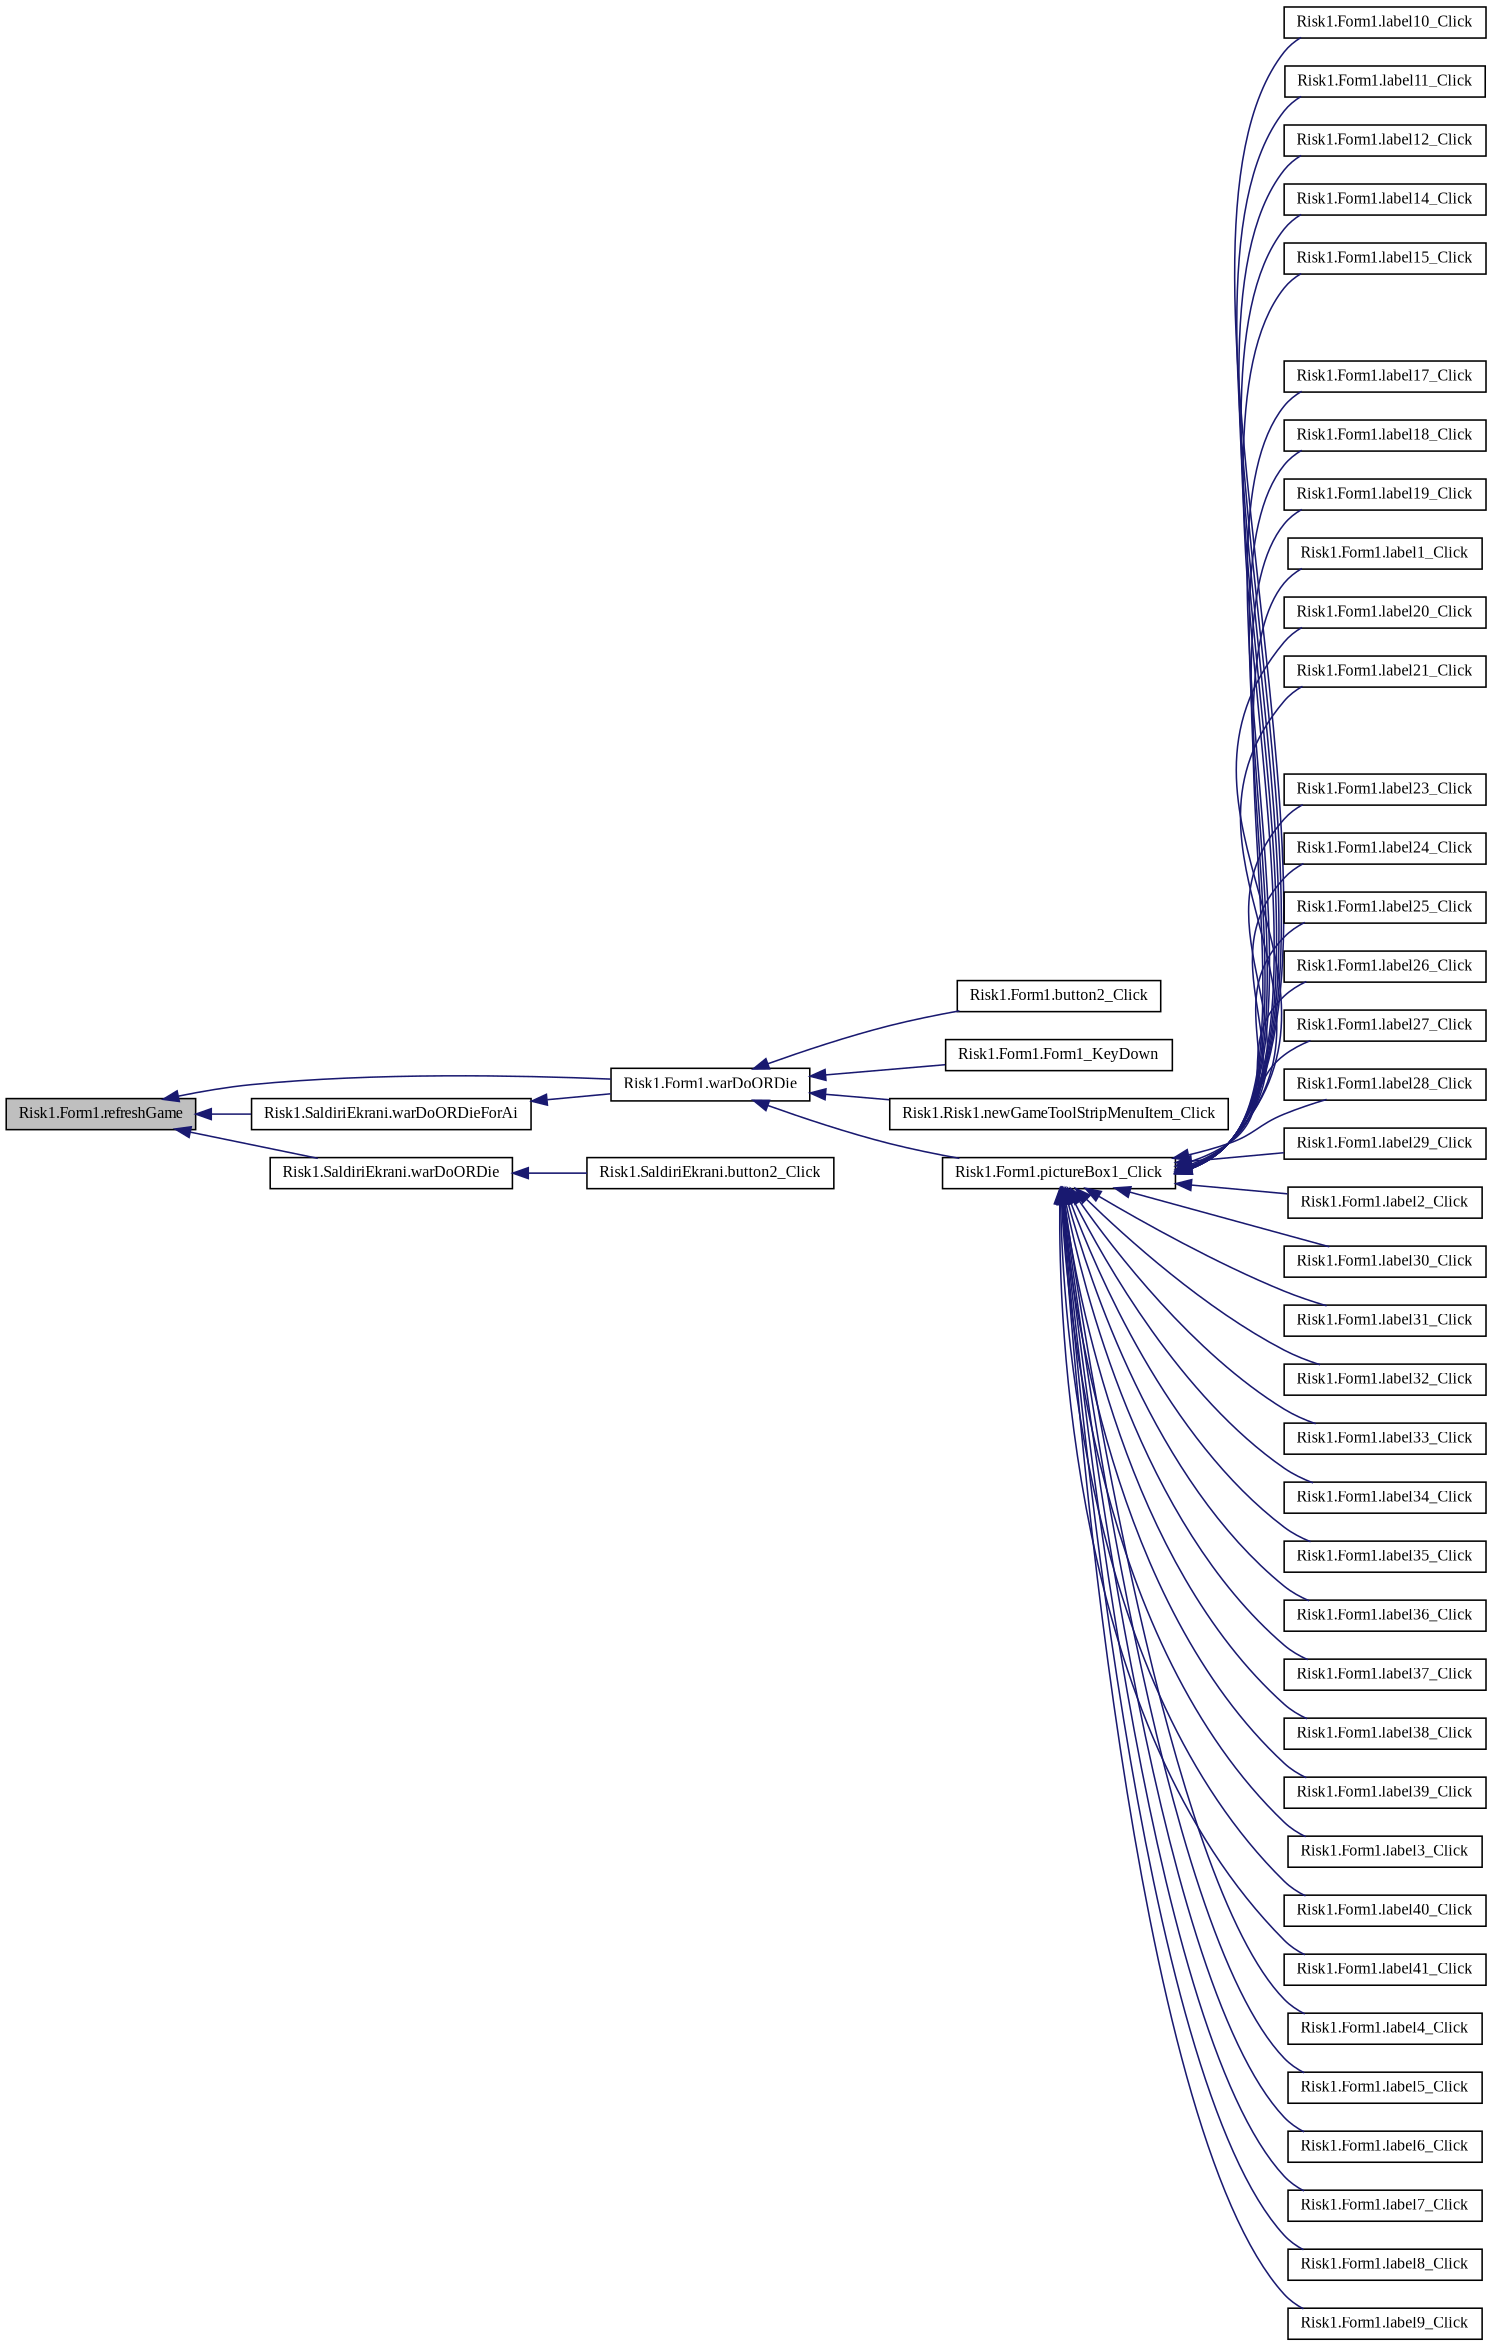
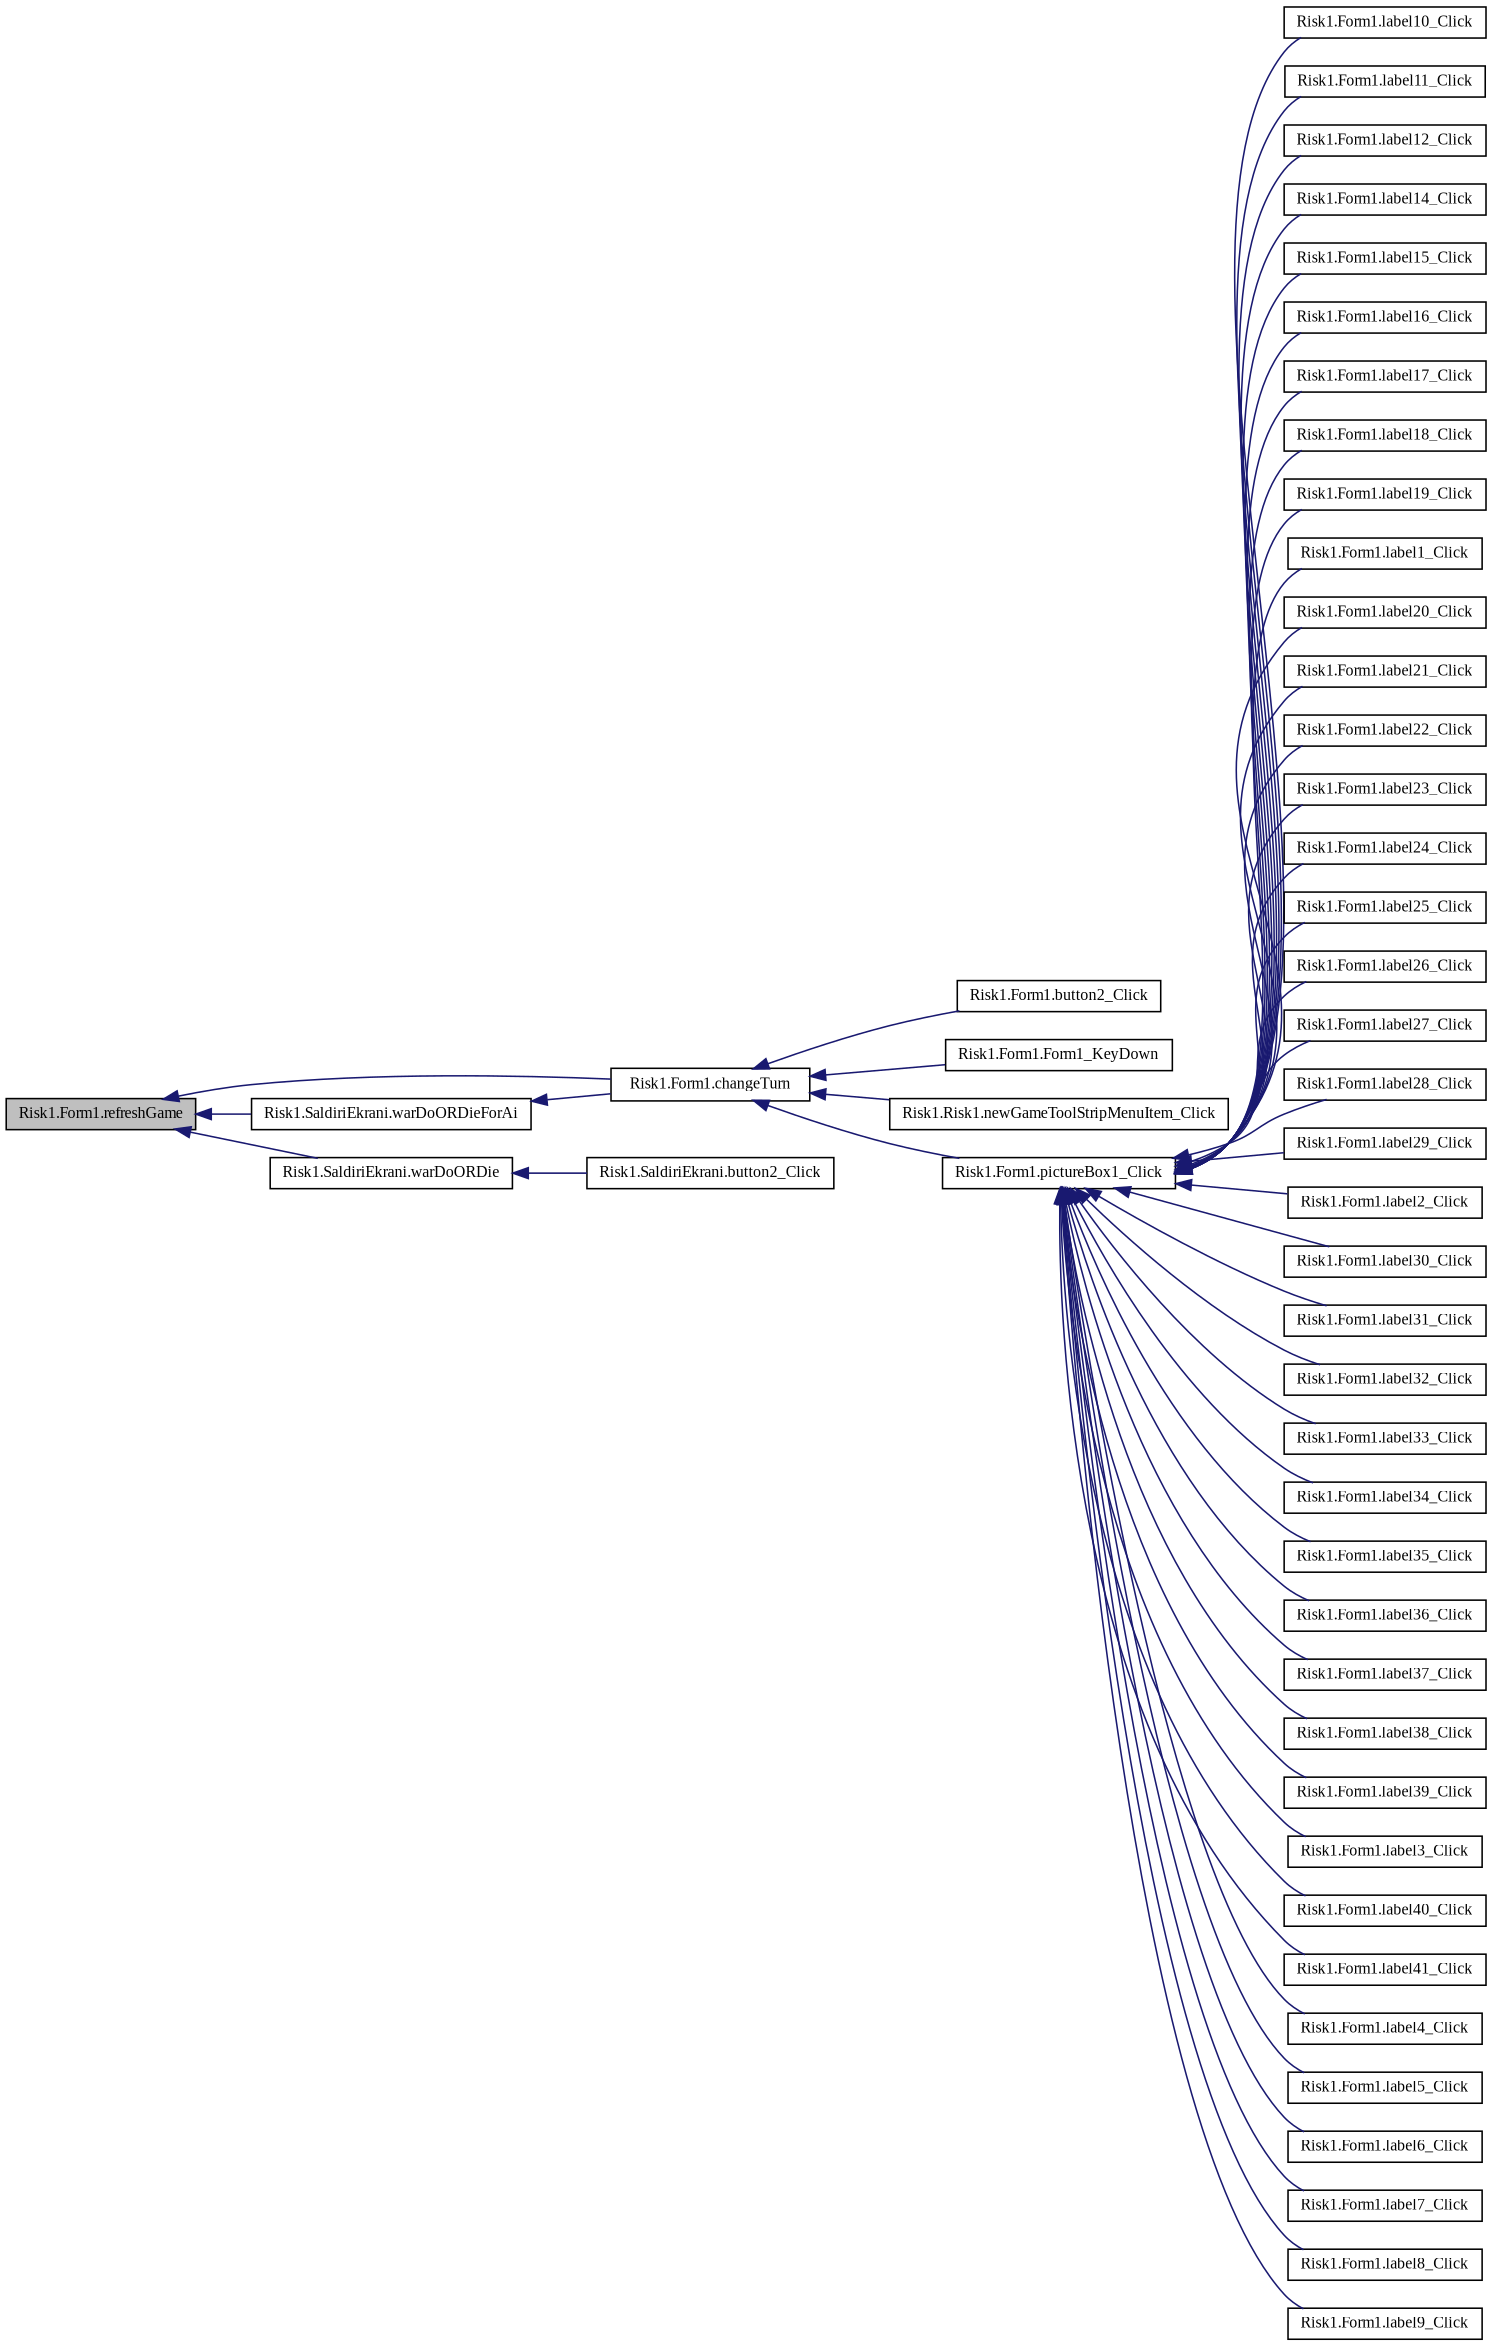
node "Risk1.Form1.label16_Click": added
node "Risk1.Form1.label22_Click": added
node "Risk1.Form1.warDoORDie": label "Risk1.Form1.warDoORDie" -> "Risk1.Form1.changeTurn"
